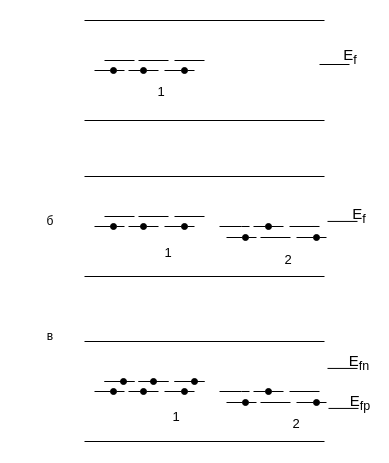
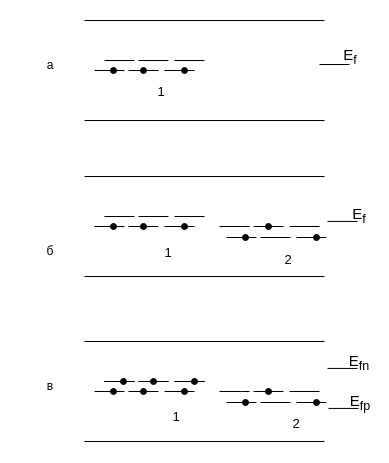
node "a": added
node "б": moved (51, 222) -> (51, 252)
node "в": moved (51, 337) -> (51, 387)
